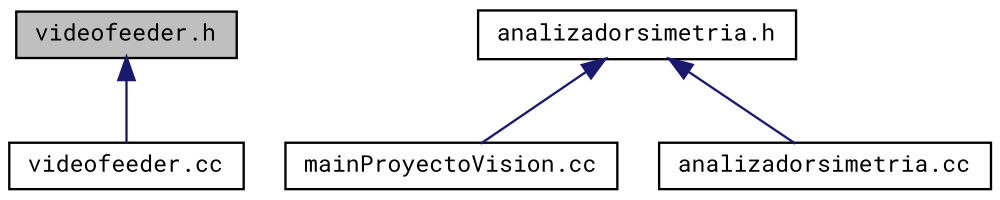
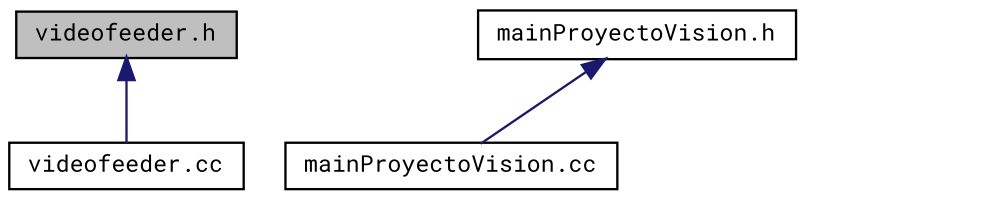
node "analizadorsimetria.h": label "analizadorsimetria.h" -> "mainProyectoVision.h"
node "analizadorsimetria.cc": removed
